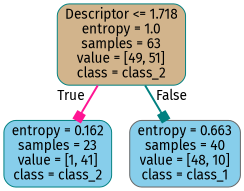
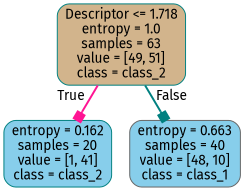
node "entropy = 0.162 samples = 23 value = [1, 41] class = class_2": label "entropy = 0.162 samples = 23 value = [1, 41] class = class_2" -> "entropy = 0.162 samples = 20 value = [1, 41] class = class_2"
